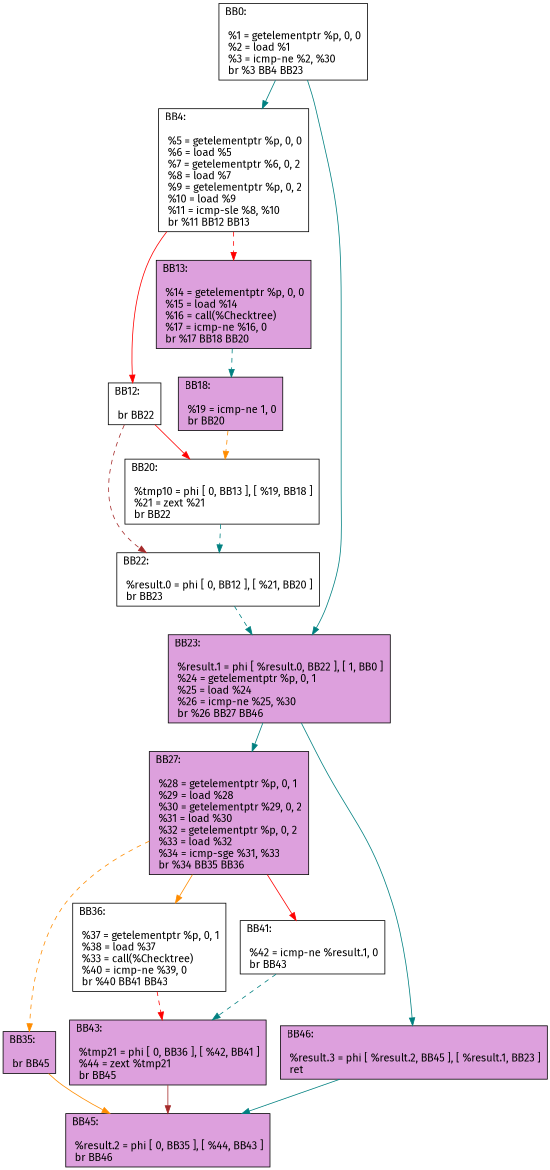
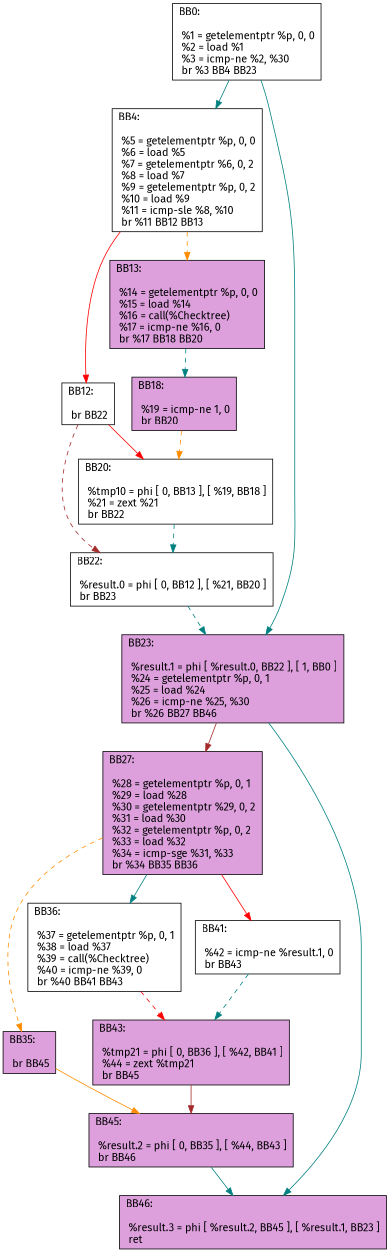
edge "BB4:" -> "BB13:": color red -> darkorange
edge "BB23:" -> "BB27:": color teal -> brown
edge "BB27:" -> "BB36:": color darkorange -> teal
node "BB36:": text "%33 = call(%Checktree)" -> "%39 = call(%Checktree)"
edge "BB46:" -> "BB45:": reversed
